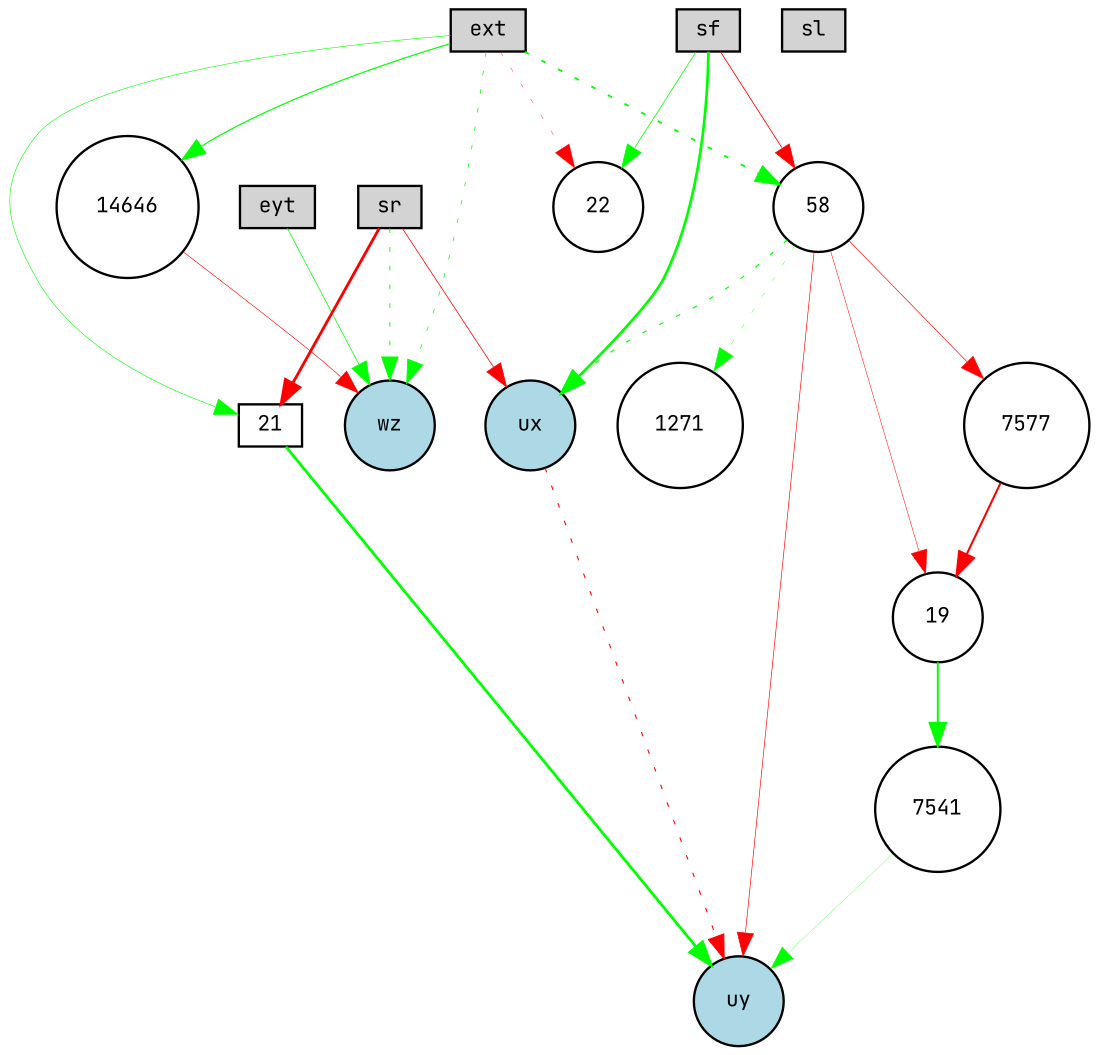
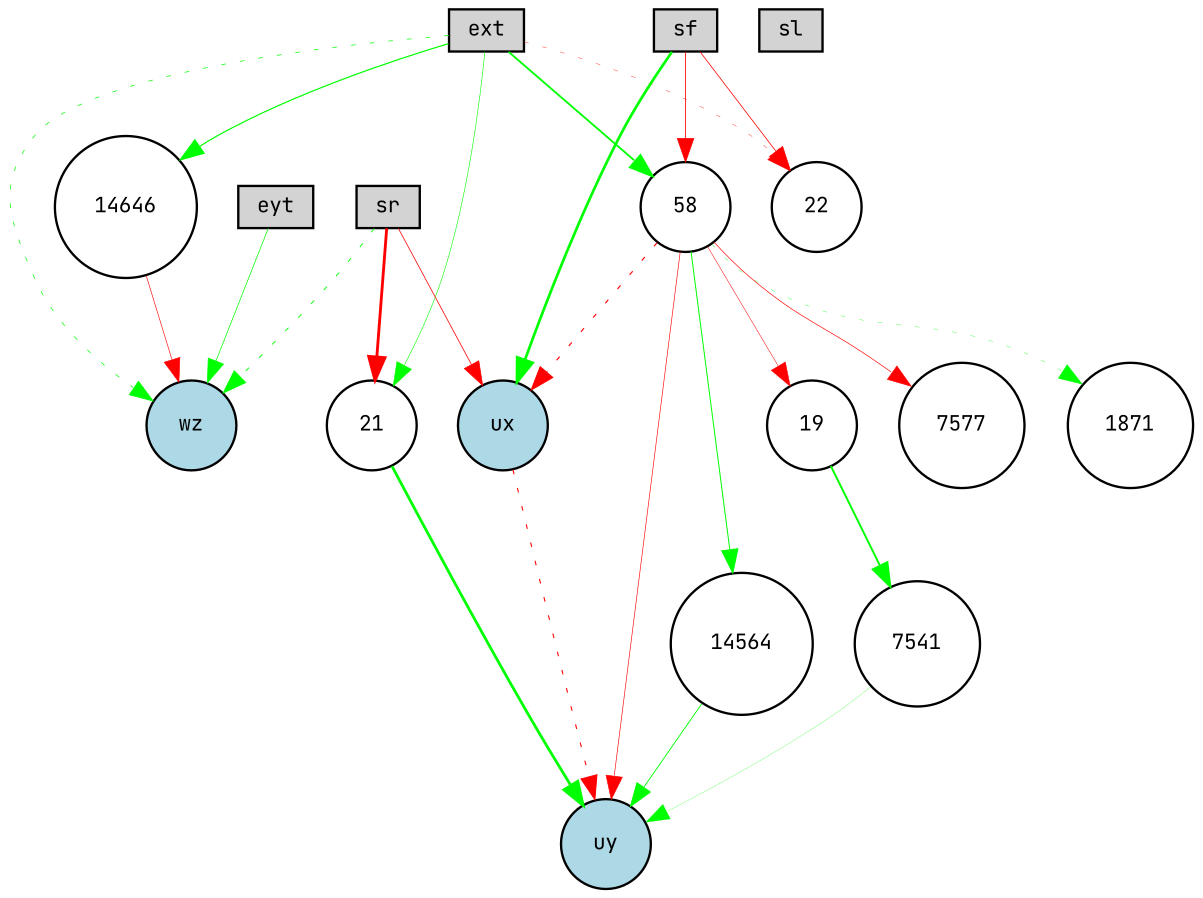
edge "sf" -> "22": color green -> red
edge "ext" -> "58": style dotted -> solid
edge "58" -> "ux": color green -> red
node "21": shape box -> circle
node "1271": label "1271" -> "1871"
edge "7577" -> "19": removed
node "14564": added
